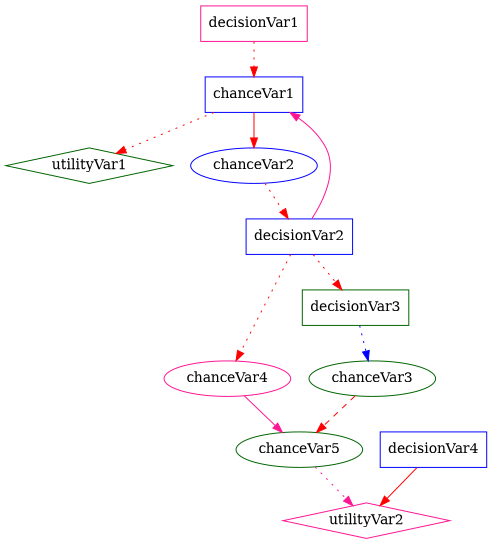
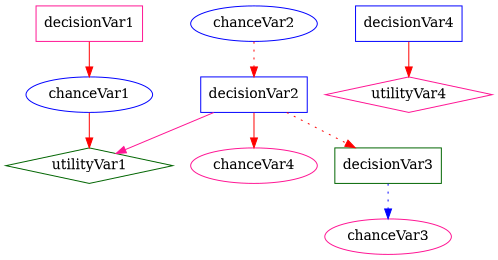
edge "decisionVar1" -> "chanceVar1": style dotted -> solid
node "chanceVar1": shape box -> ellipse
edge "chanceVar1" -> "chanceVar2": removed
edge "chanceVar1" -> "utilityVar1": style dotted -> solid
edge "decisionVar2" -> "chanceVar1": now "decisionVar2" -> "utilityVar1"
edge "decisionVar2" -> "chanceVar4": style dotted -> solid
node "chanceVar3": color darkgreen -> deeppink
node "chanceVar5": removed
node "utilityVar2": label "utilityVar2" -> "utilityVar4"
